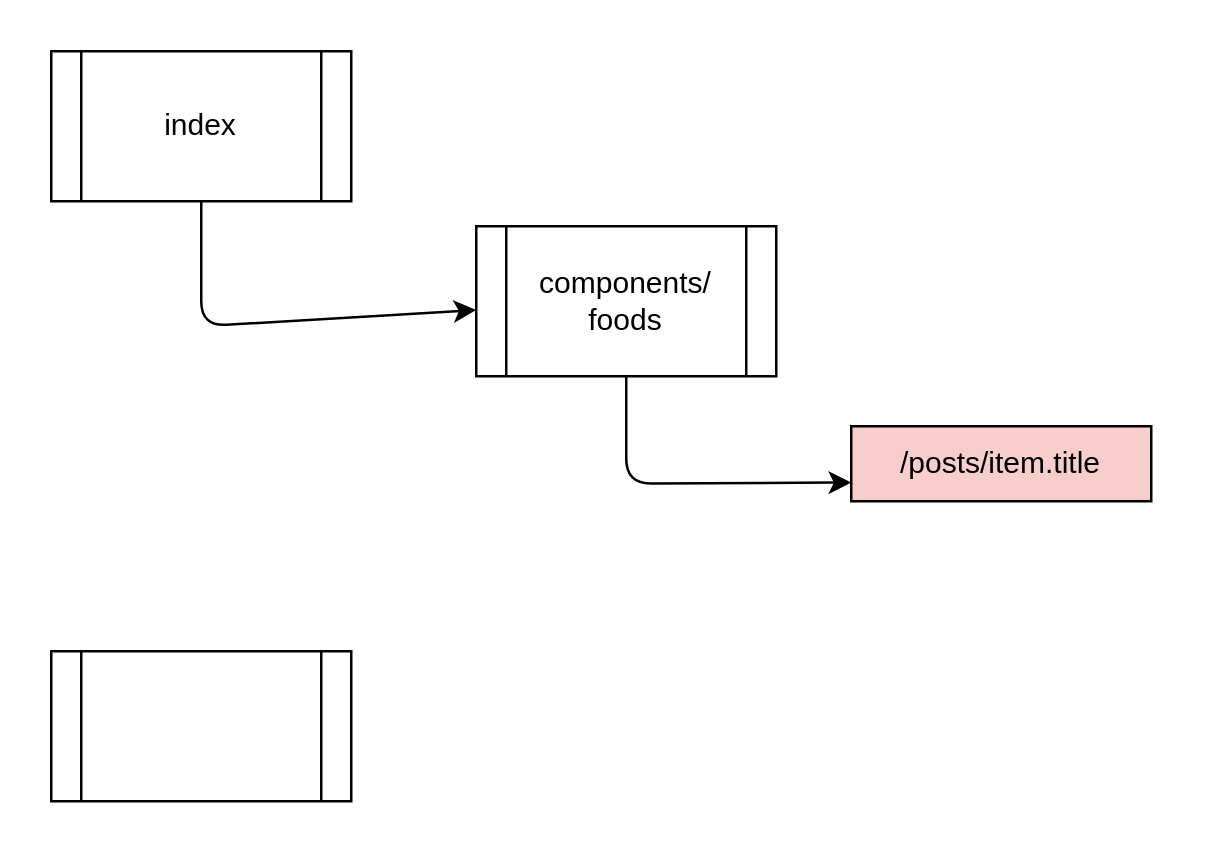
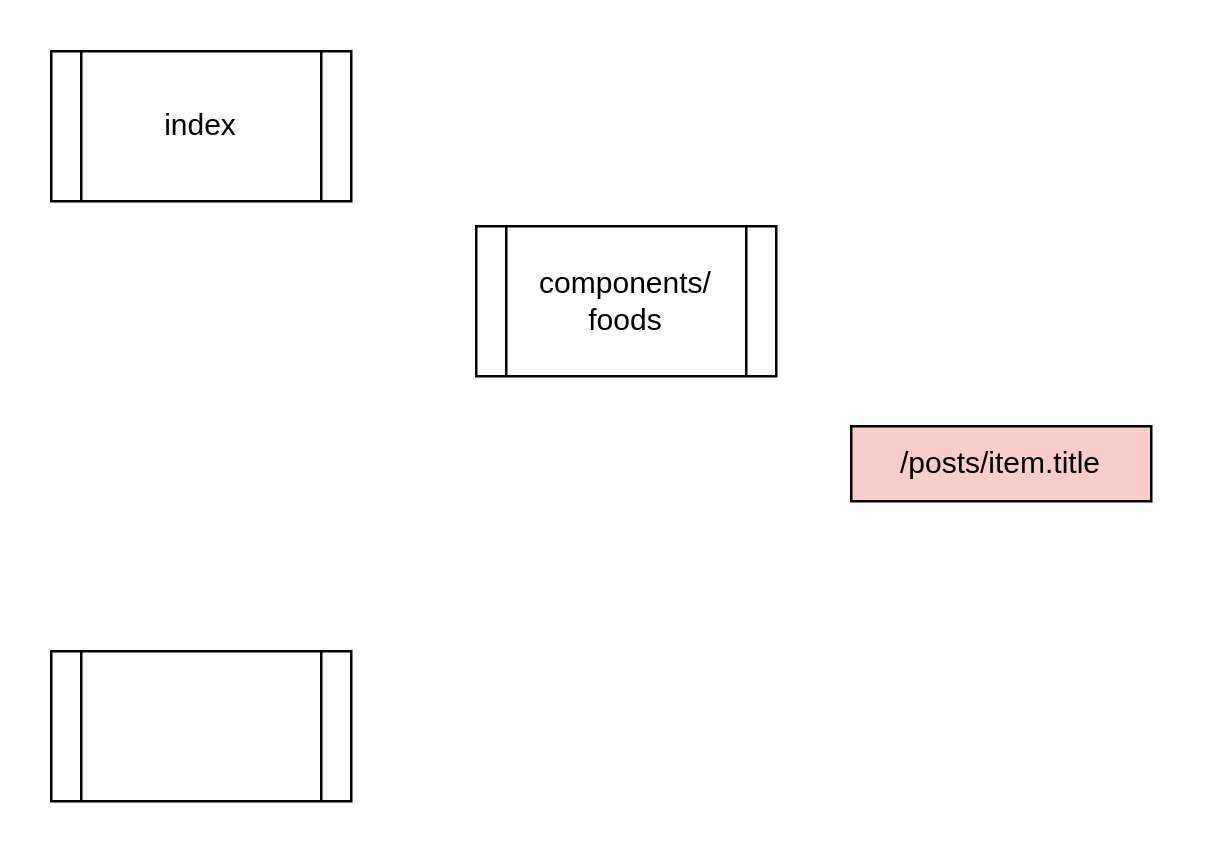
edge "index" -> "components/ foods": removed
edge "components/ foods" -> "/posts/item.title": removed
